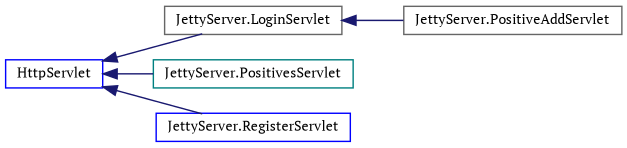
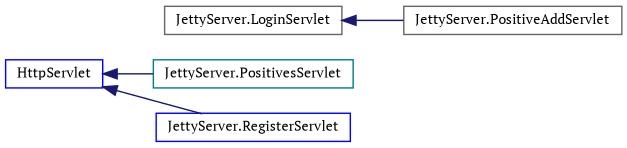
edge "JettyServer.LoginServlet" -> "HttpServlet": removed
